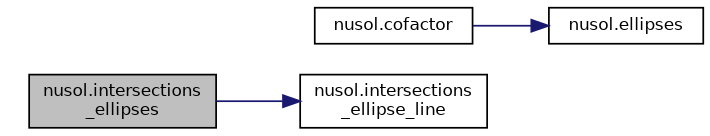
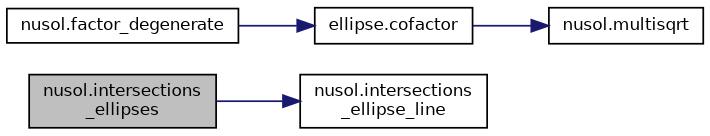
node "nusol.factor_degenerate": added
node "nusol.cofactor": label "nusol.cofactor" -> "ellipse.cofactor"
node "nusol.ellipses": label "nusol.ellipses" -> "nusol.multisqrt"
